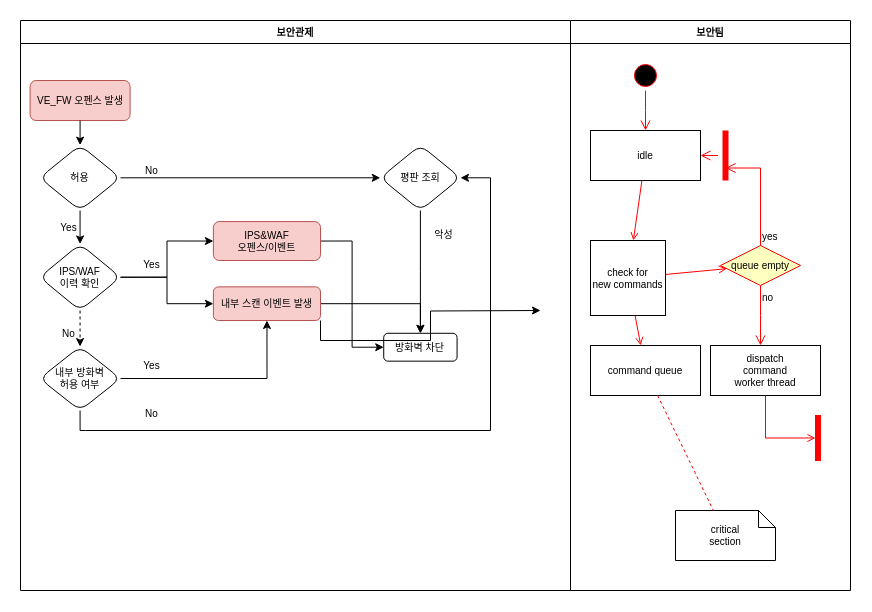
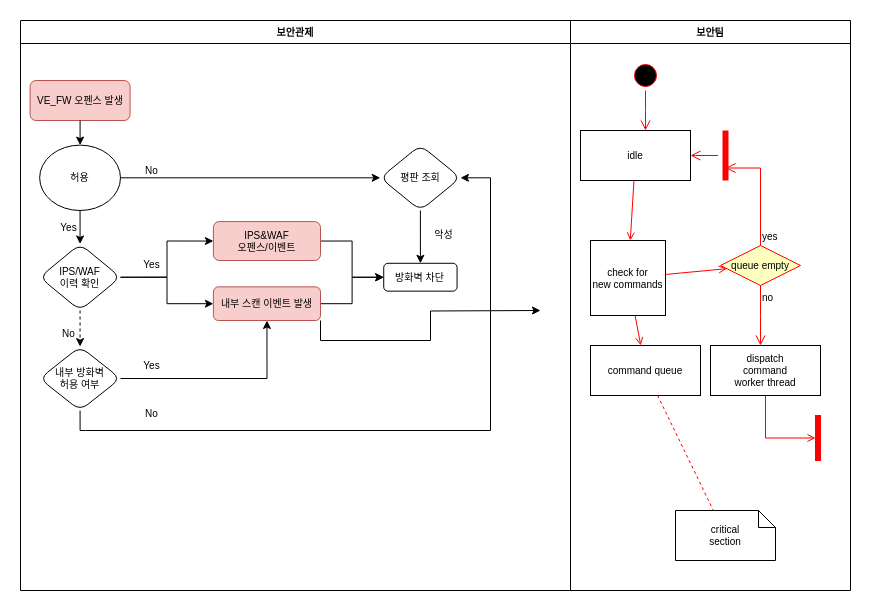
node "idle": moved (646, 156) -> (636, 156)
node "허용": shape diamond -> ellipse
node "방화벽 차단": moved (420, 347) -> (420, 277)
